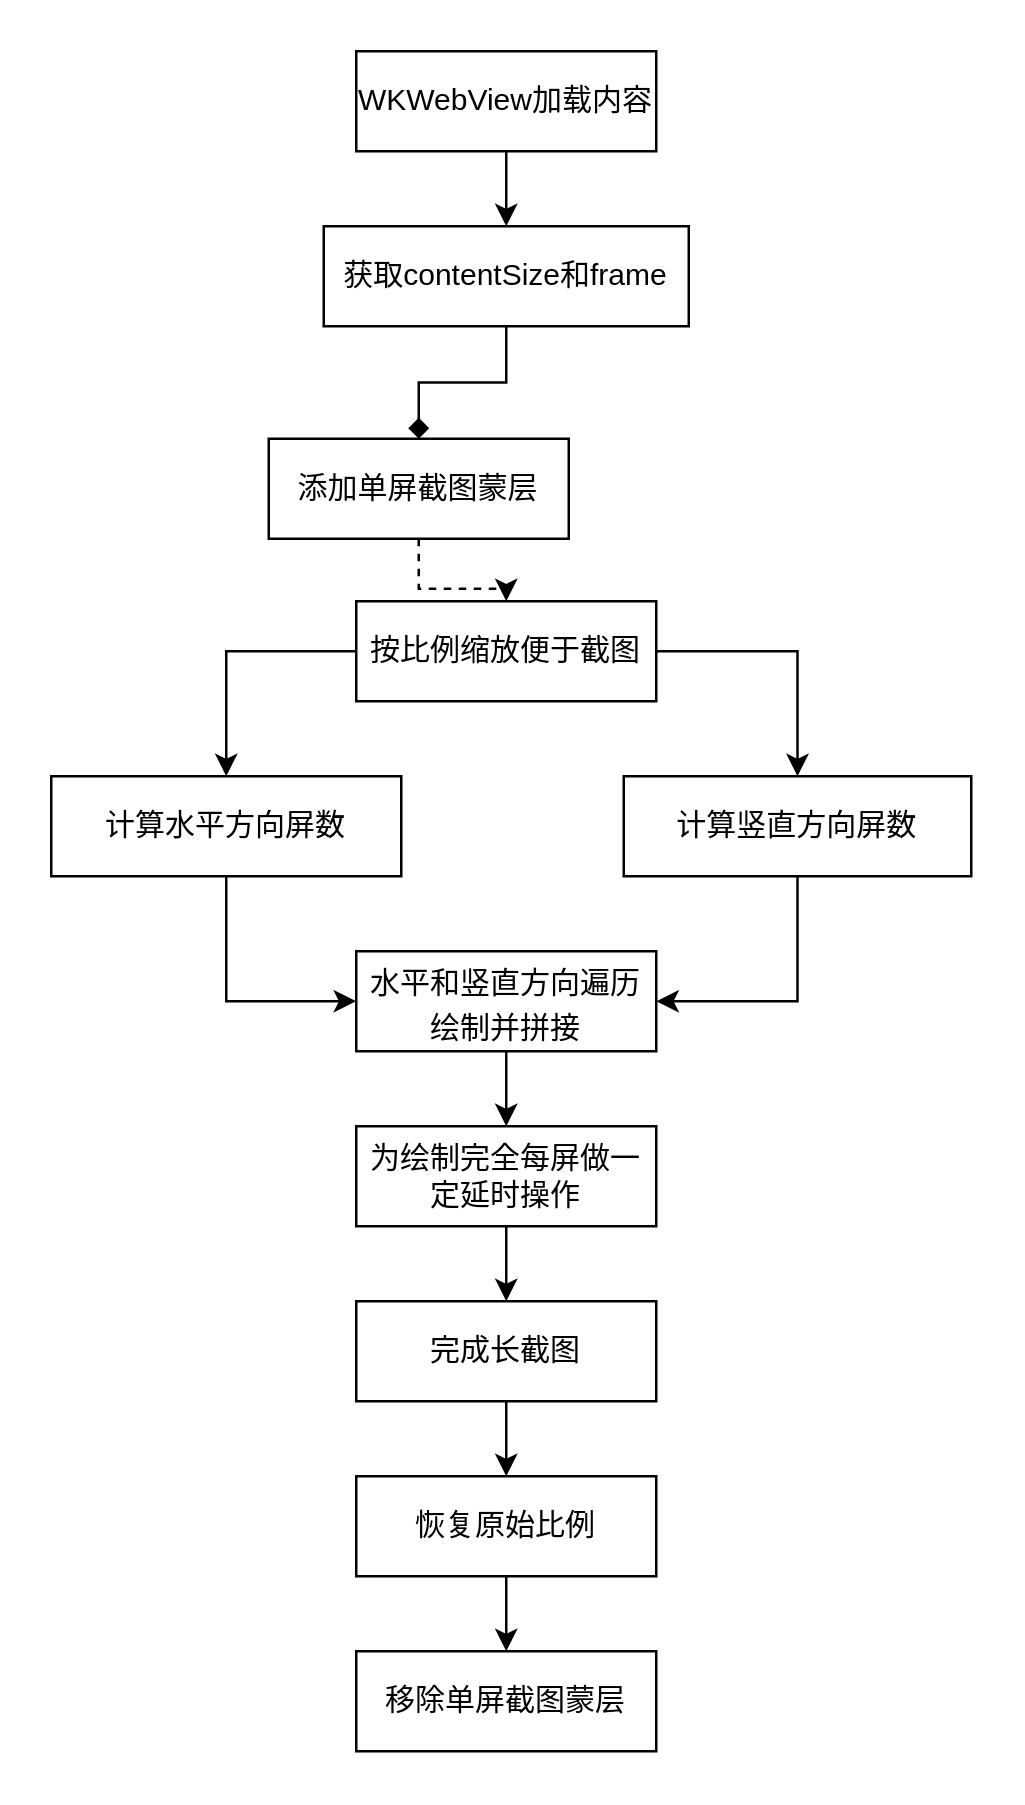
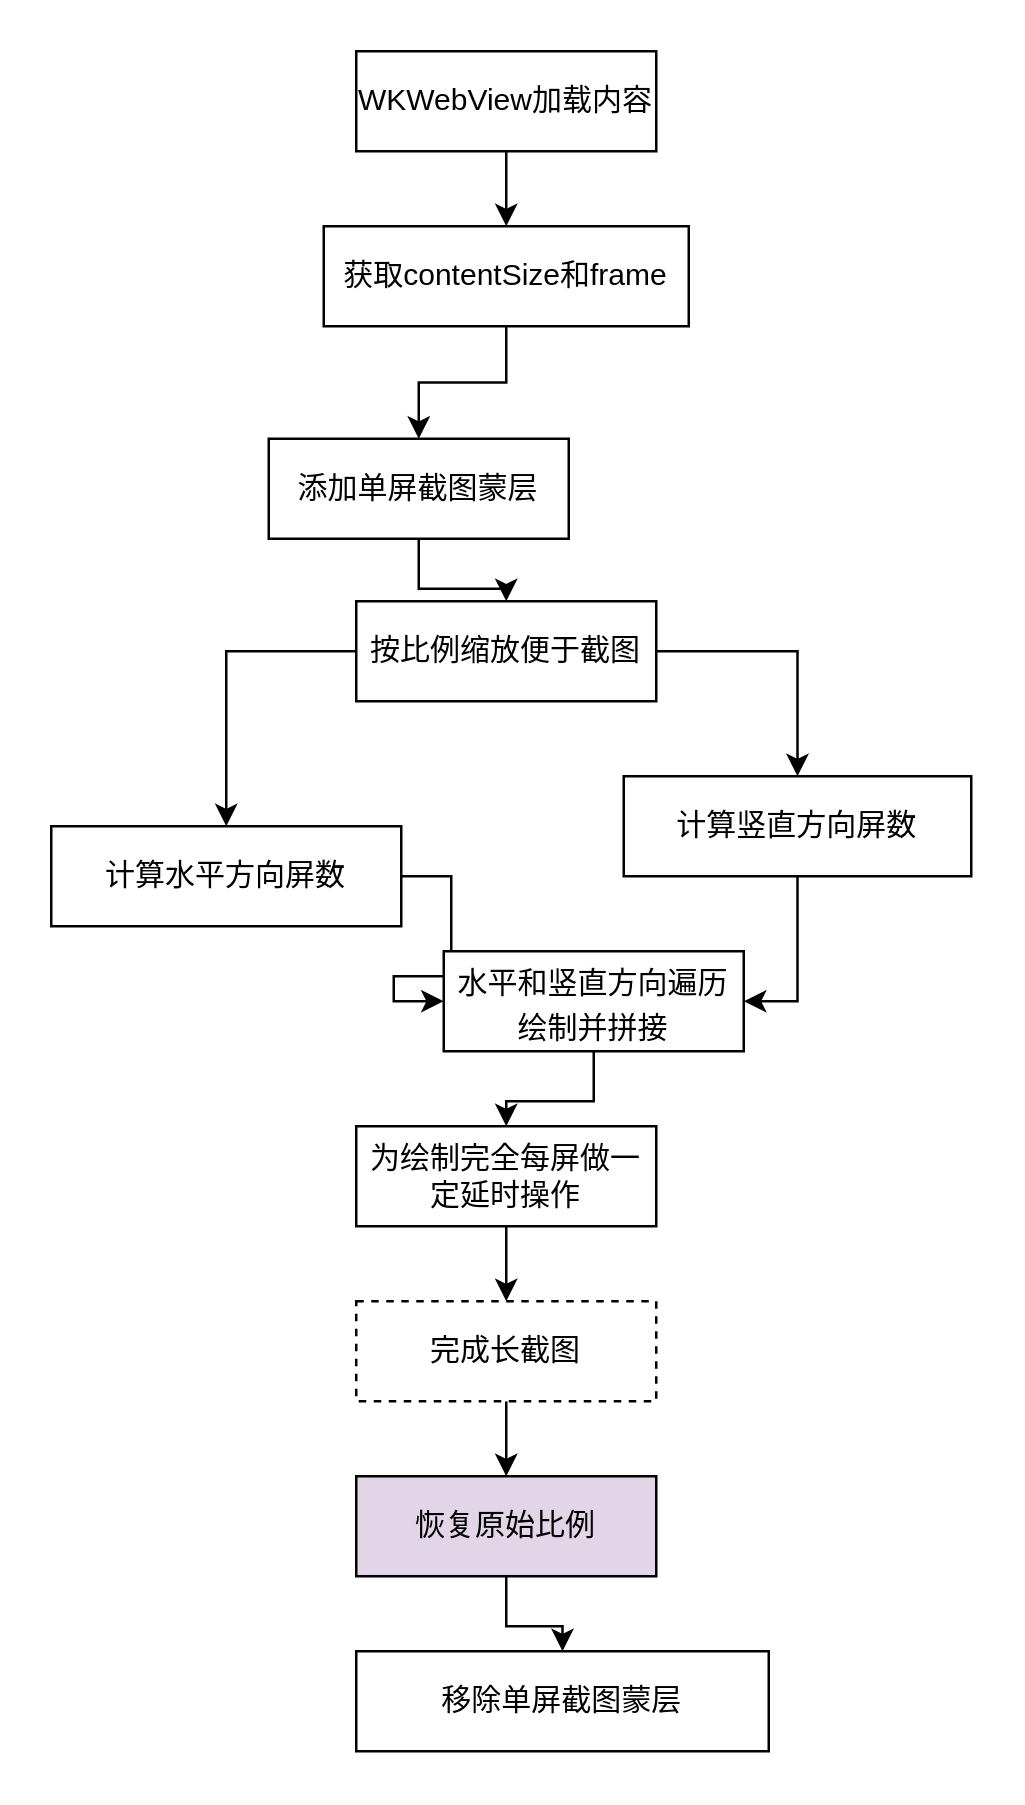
edge "获取contentSize和frame" -> "添加单屏截图蒙层": arrowhead diamond -> classic
edge "添加单屏截图蒙层" -> "按比例缩放便于截图": style dashed -> solid
node "计算水平方向屏数": moved (226, 826) -> (226, 876)
node "水平和竖直方向遍历绘制并拼接": moved (506, 1001) -> (594, 1001)
node "完成长截图": style solid -> dashed
node "恢复原始比例": fillcolor #ffffff -> #e1d5e7
node "移除单屏截图蒙层": size 300x100 -> 413x100
